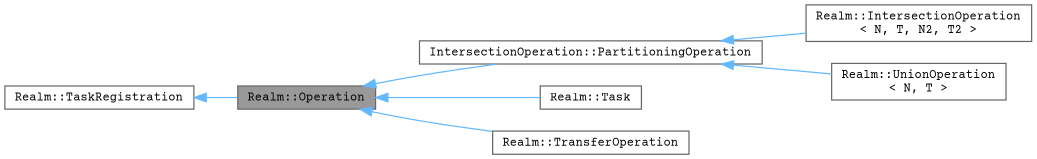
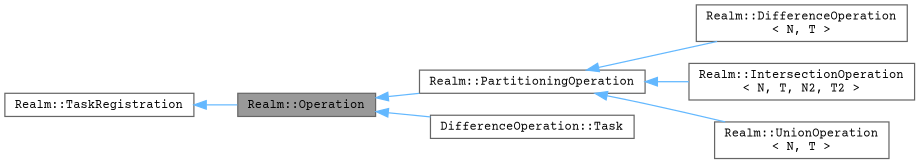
node "Realm::DifferenceOperation < N, T >": added
node "IntersectionOperation::PartitioningOperation": label "IntersectionOperation::PartitioningOperation" -> "Realm::PartitioningOperation"
node "Realm::Task": label "Realm::Task" -> "DifferenceOperation::Task"
node "Realm::TransferOperation": removed
